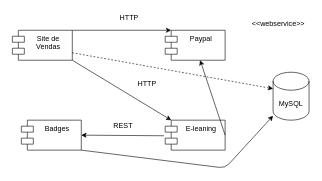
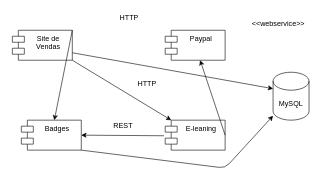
edge "Site de Vendas" -> "Paypal": now "Site de Vendas" -> "Badges"
edge "Site de Vendas" -> "MySQL": style dashed -> solid
